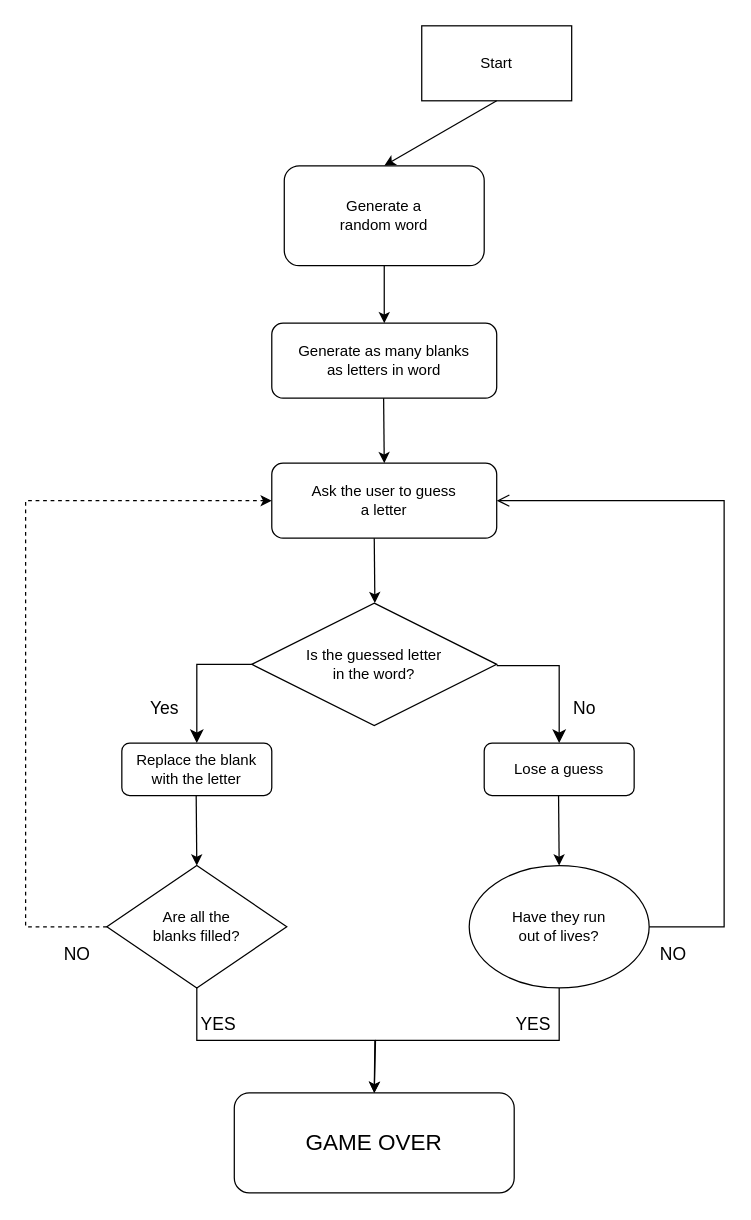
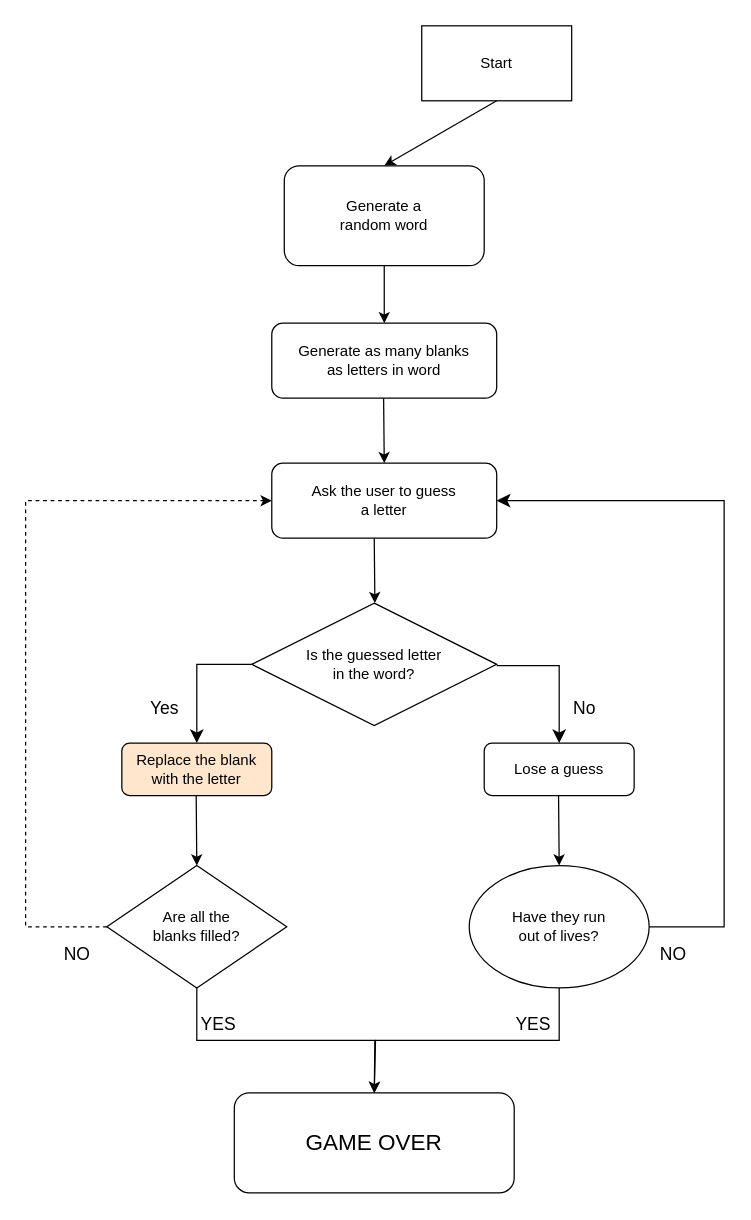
edge "Have they run out of lives?" -> "Ask the user to guess a letter": arrowhead open -> classic
node "Replace the blank with the letter": fillcolor #ffffff -> #ffe6cc
